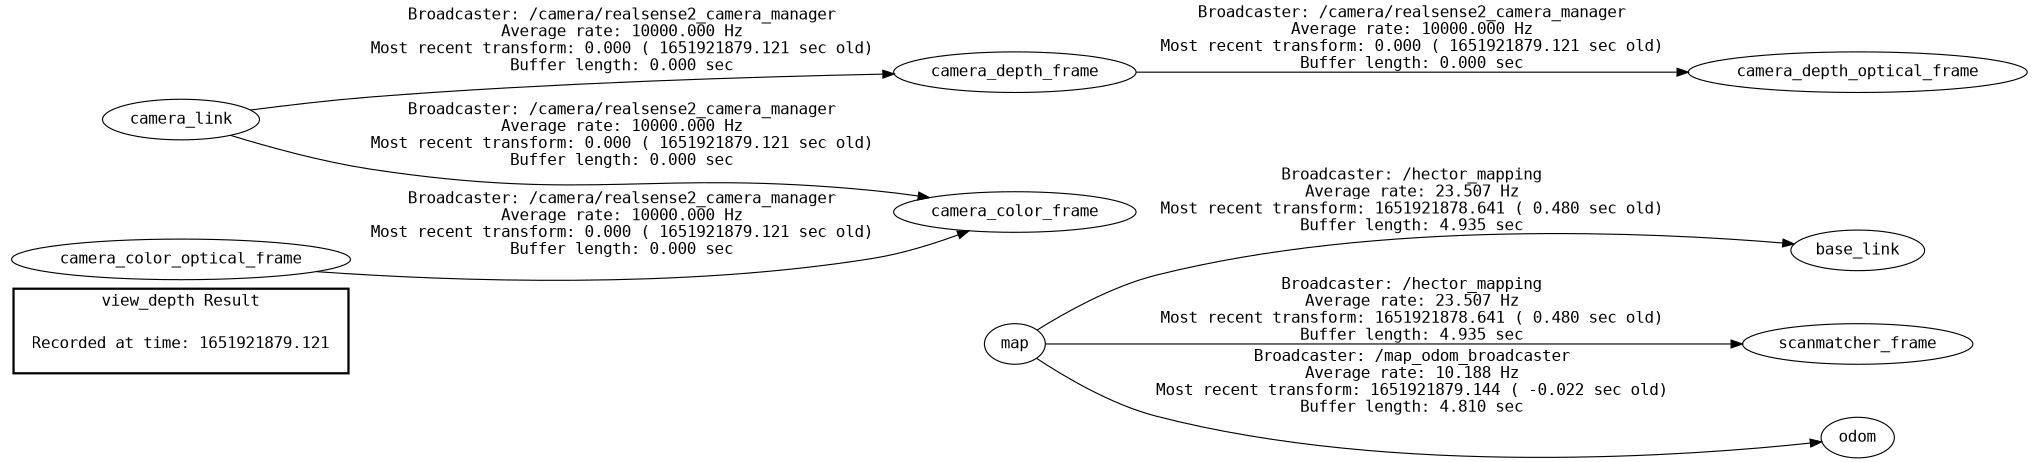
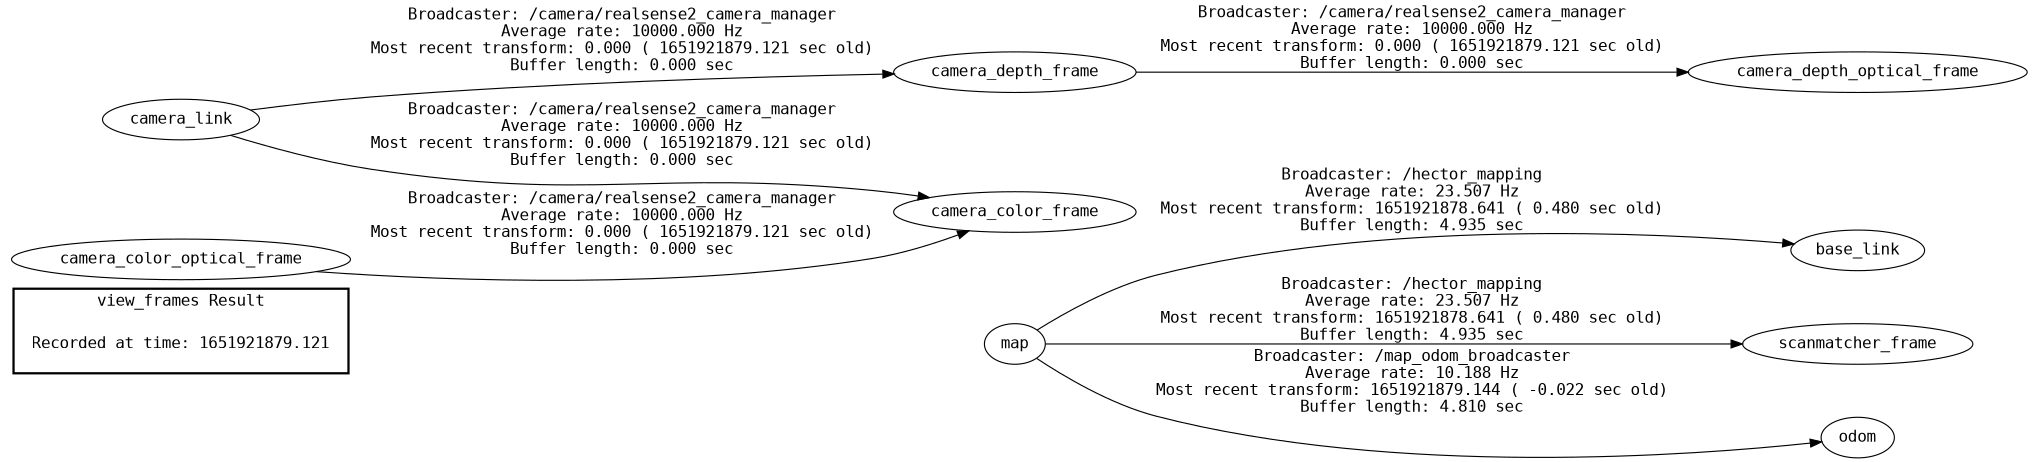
cluster "view_depth Result": label "view_depth Result" -> "view_frames Result"
